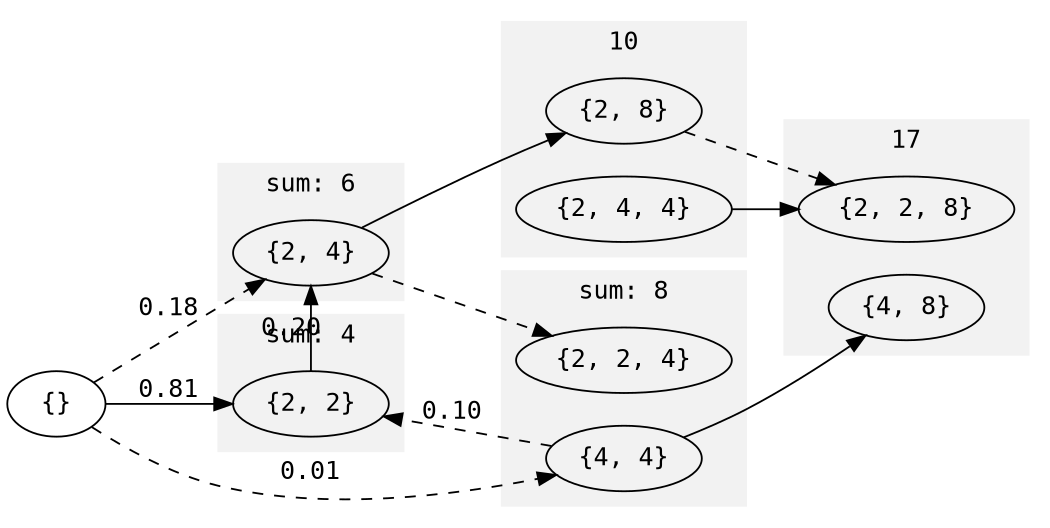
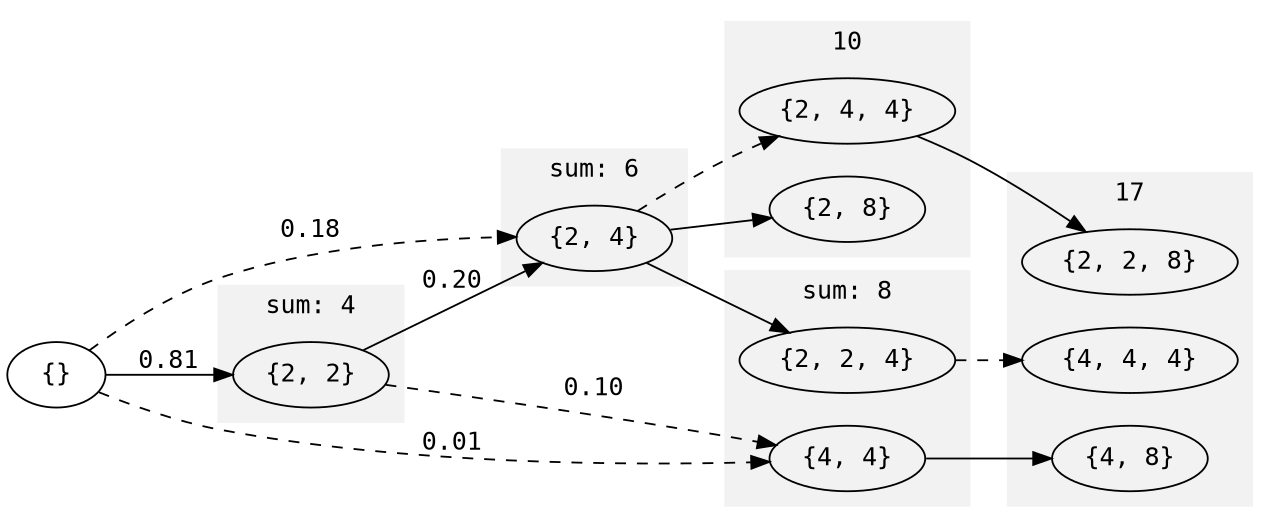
edge "{2, 8}" -> "{2, 2, 8}": removed
edge "{2, 4}" -> "{2, 4, 4}": added
edge "{2, 4}" -> "{2, 2, 4}": style dashed -> solid
node "{4, 4, 4}": added
edge "{4, 4}" -> "{2, 2}": reversed
